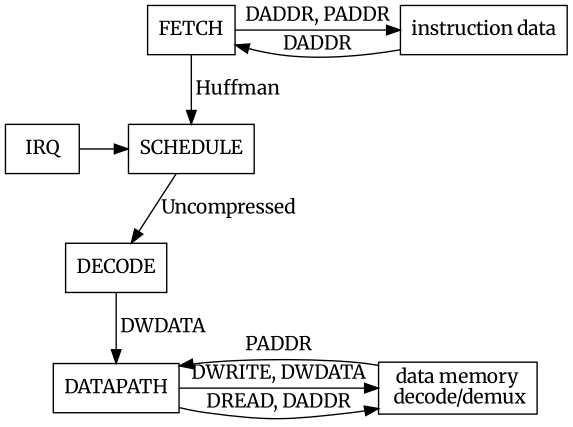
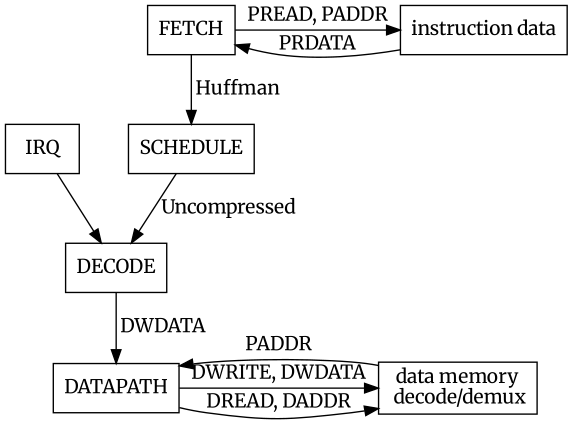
edge "FETCH" -> "instruction data": label "DADDR, PADDR" -> "PREAD, PADDR"
edge "instruction data" -> "FETCH": label "DADDR" -> "PRDATA"
edge "IRQ" -> "SCHEDULE": now "IRQ" -> "DECODE"
